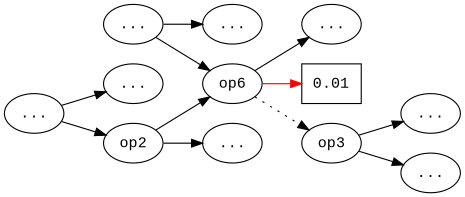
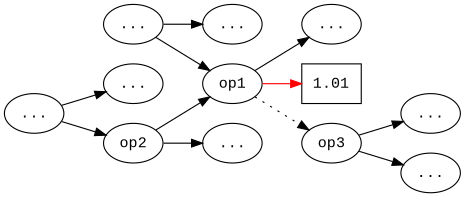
node "op6": label "op6" -> "op1"
node "0.01": label "0.01" -> "1.01"
